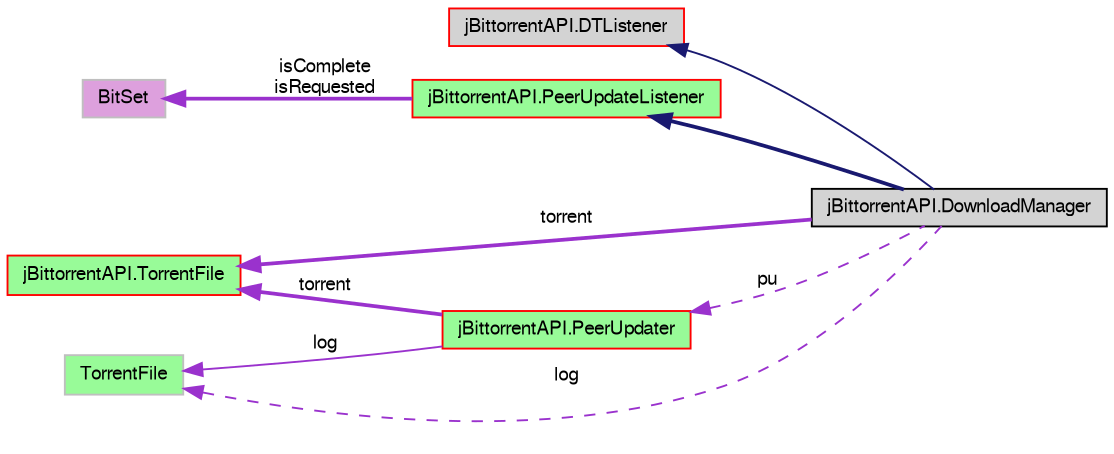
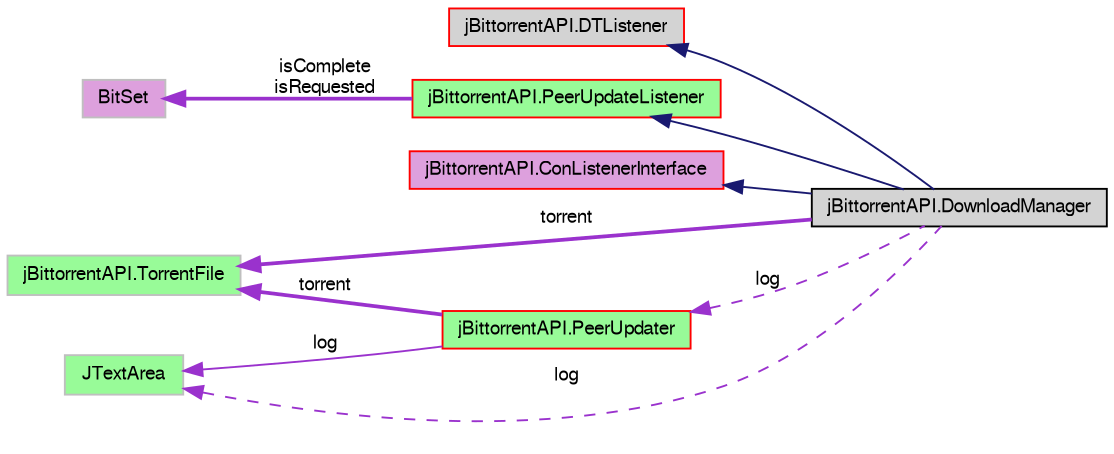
edge "jBittorrentAPI.DownloadManager" -> "jBittorrentAPI.PeerUpdateListener": style bold -> solid
node "jBittorrentAPI.ConListenerInterface": added
node "jBittorrentAPI.TorrentFile": color red -> grey75
edge "jBittorrentAPI.DownloadManager" -> "jBittorrentAPI.PeerUpdater": label "pu" -> "log"
node "TorrentFile": label "TorrentFile" -> "JTextArea"
